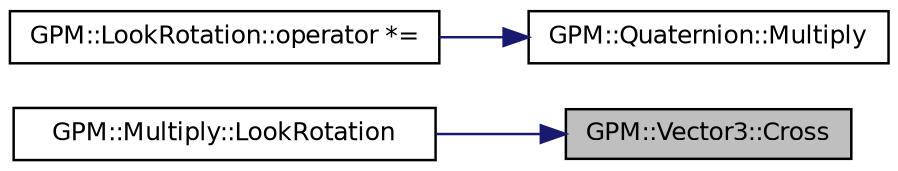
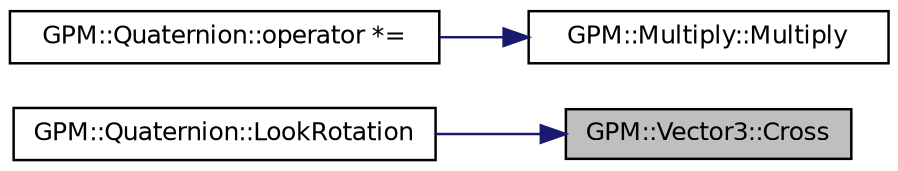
node "GPM::LookRotation::operator *=": label "GPM::LookRotation::operator *=" -> "GPM::Quaternion::operator *="
node "GPM::Quaternion::Multiply": label "GPM::Quaternion::Multiply" -> "GPM::Multiply::Multiply"
node "GPM::Multiply::LookRotation": label "GPM::Multiply::LookRotation" -> "GPM::Quaternion::LookRotation"
